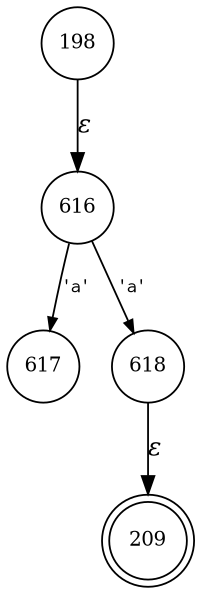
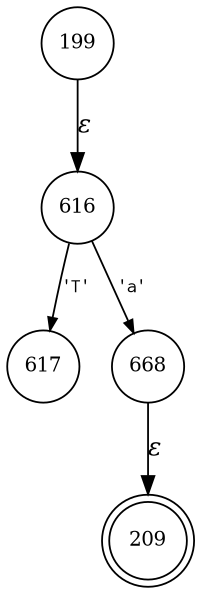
node "198": label "198" -> "199"
edge "616" -> "617": label "'a'" -> "'T'"
node "618": label "618" -> "668"
